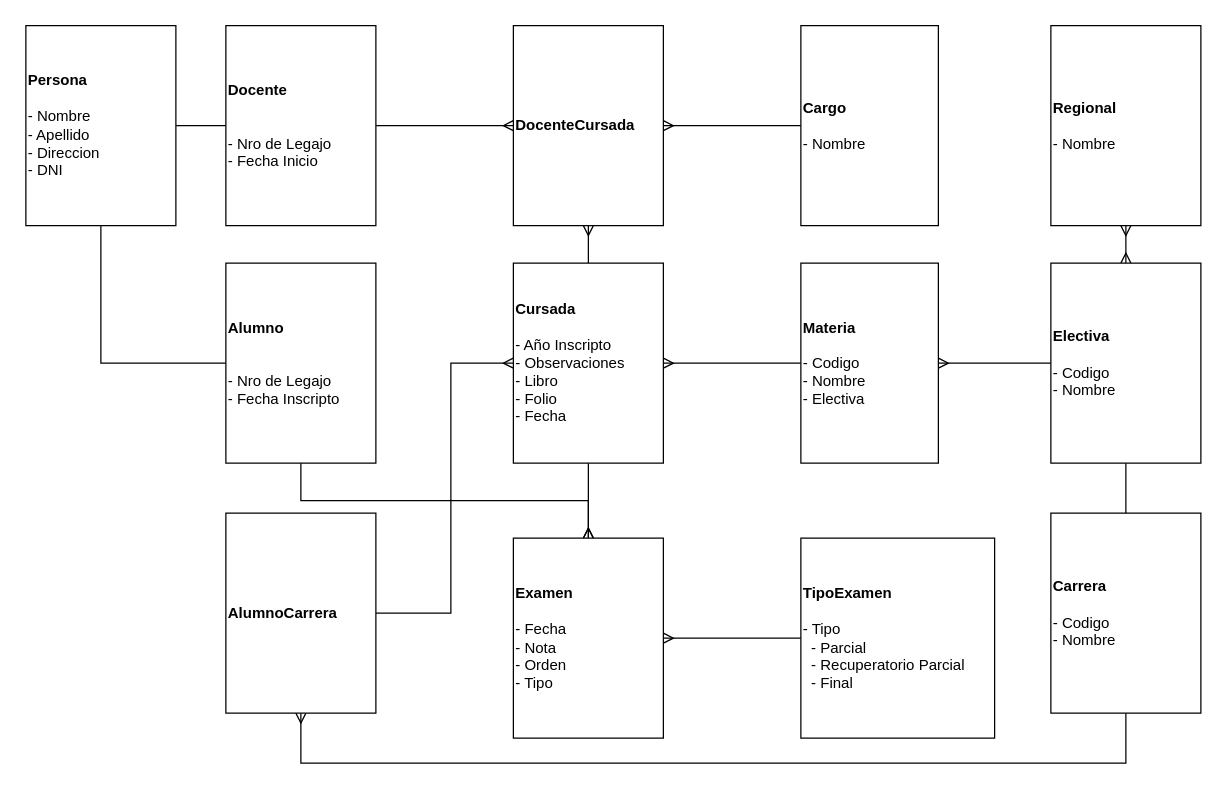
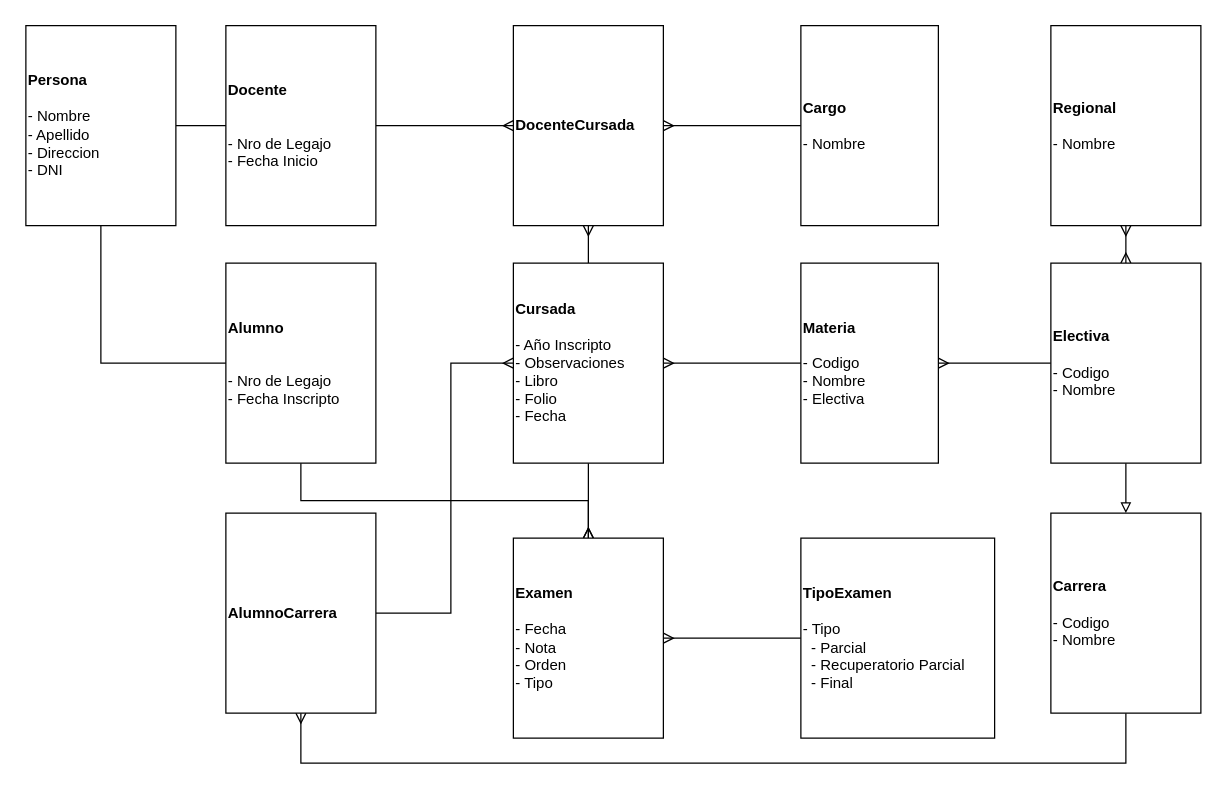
edge "Electiva - Codigo - Nombre" -- "Carrera - Codigo - Nombre": arrowhead none -> block
